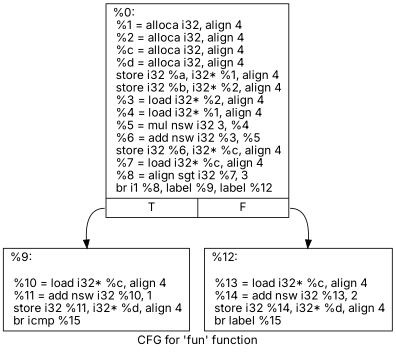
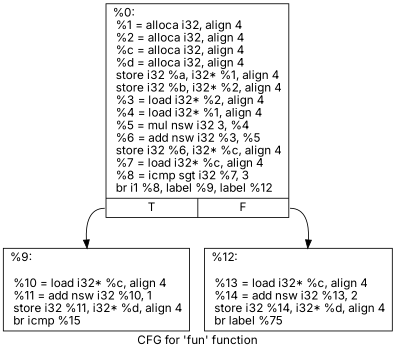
node "%0:": text "%8 = align sgt i32 %7, 3" -> "%8 = icmp sgt i32 %7, 3"
node "%12:": text "br label %15" -> "br label %75"
